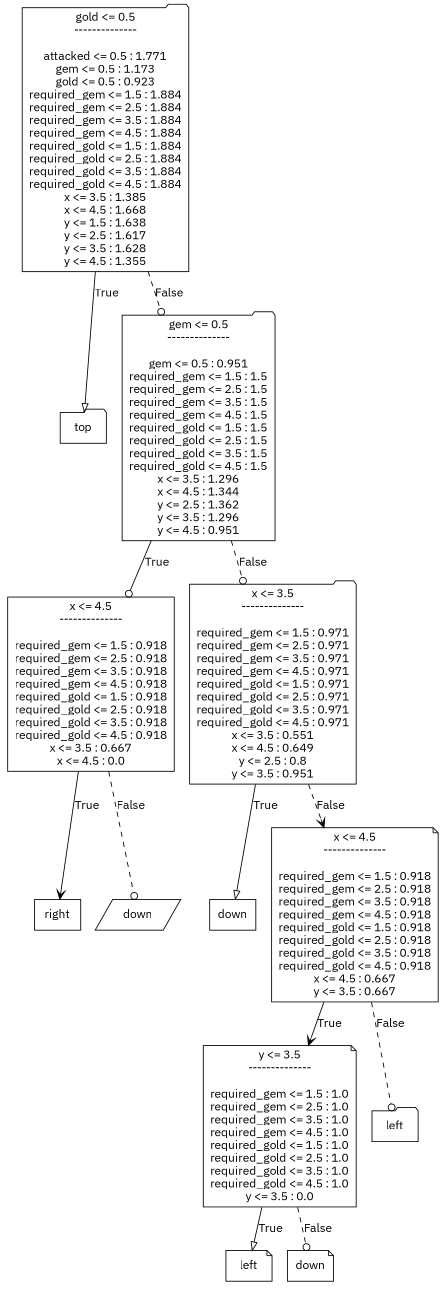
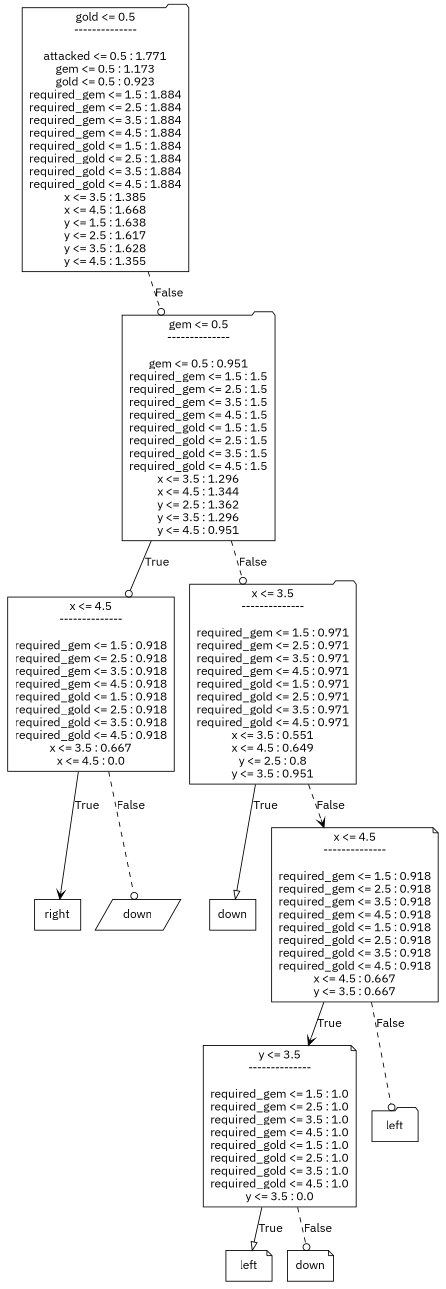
node "top": removed
